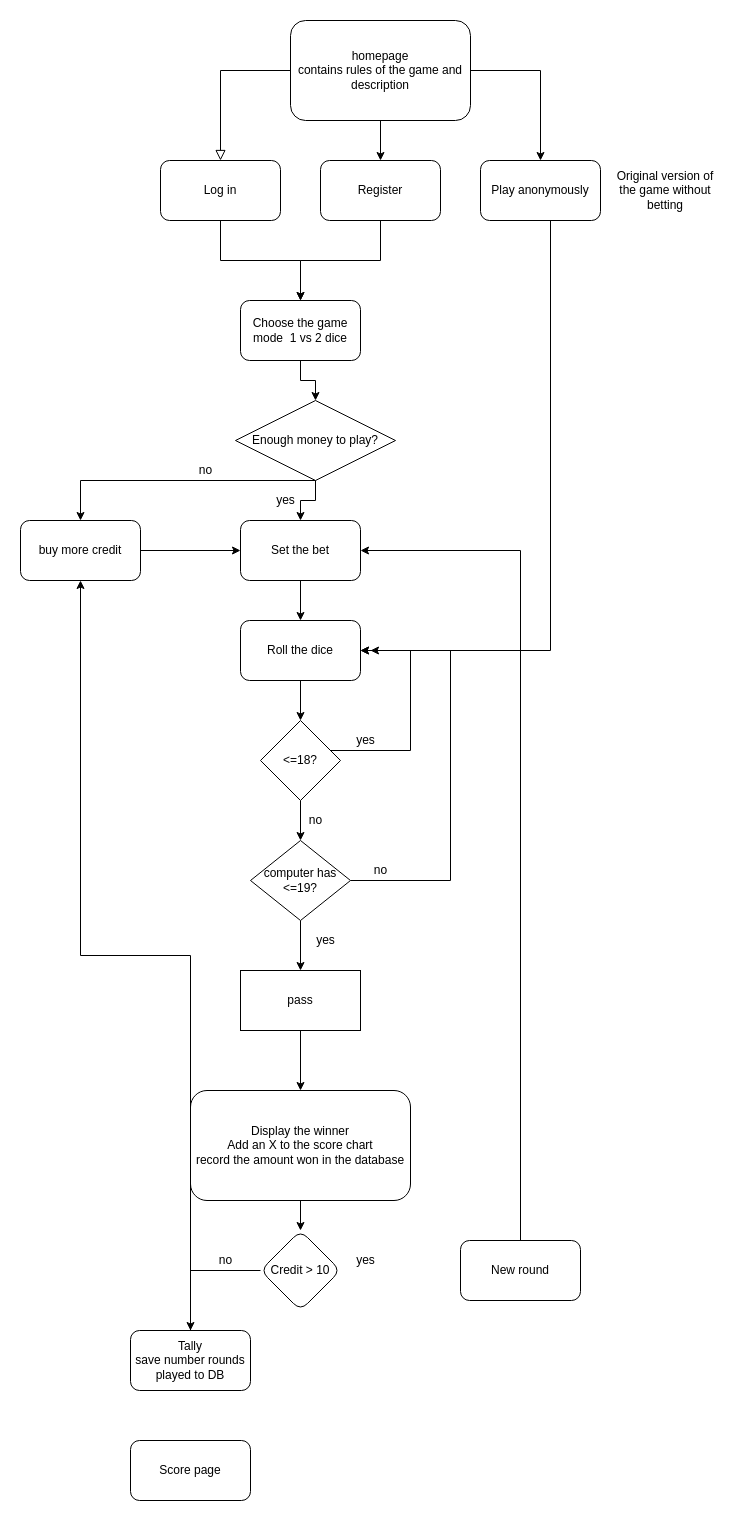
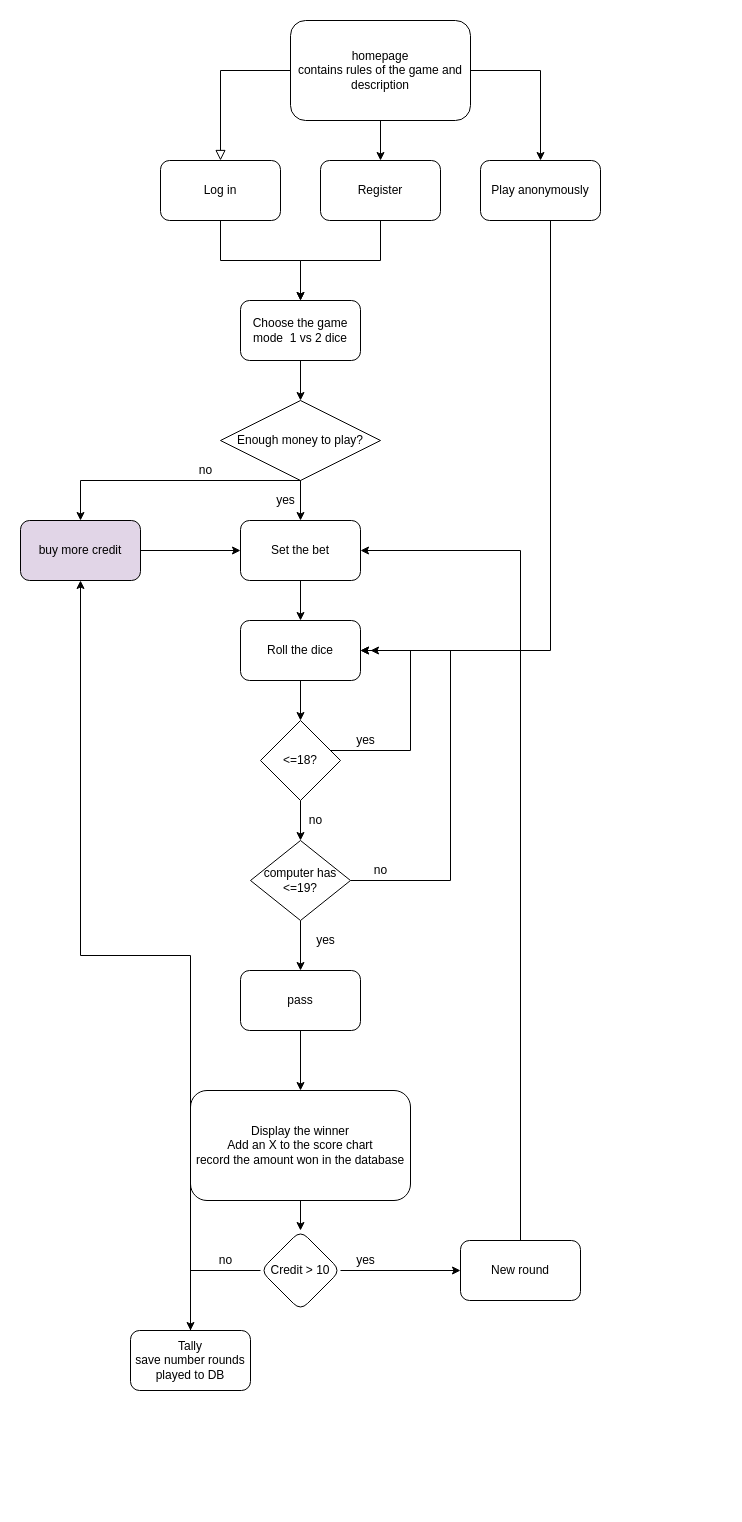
node "Original version of the game without betting": removed
node "Enough money to play?": moved (316, 441) -> (301, 441)
node "buy more credit": fillcolor #ffffff -> #e1d5e7
node "pass": shape rectangle -> rounded rectangle
edge "Credit > 10" -> "New round": added
node "Score page": removed
